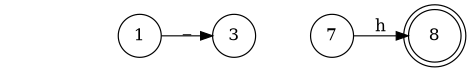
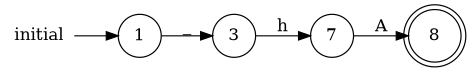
edge "7" -> "8": label "h" -> "A"
node "initial": added
edge "3" -> "7": added, label "h"
